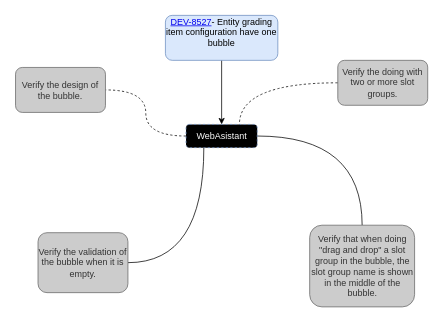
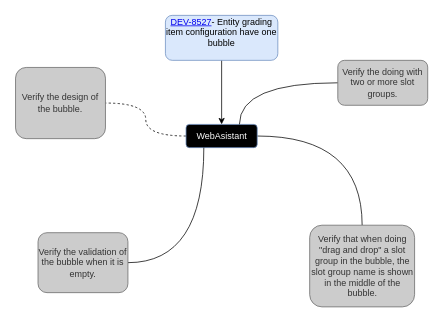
edge "Verify the doing with two or more slot groups." -- "WebAsistant": style dashed -> solid
node "Verify the design of the bubble.": size 90x45 -> 90x71
node "WebAsistant": style dashed -> solid
